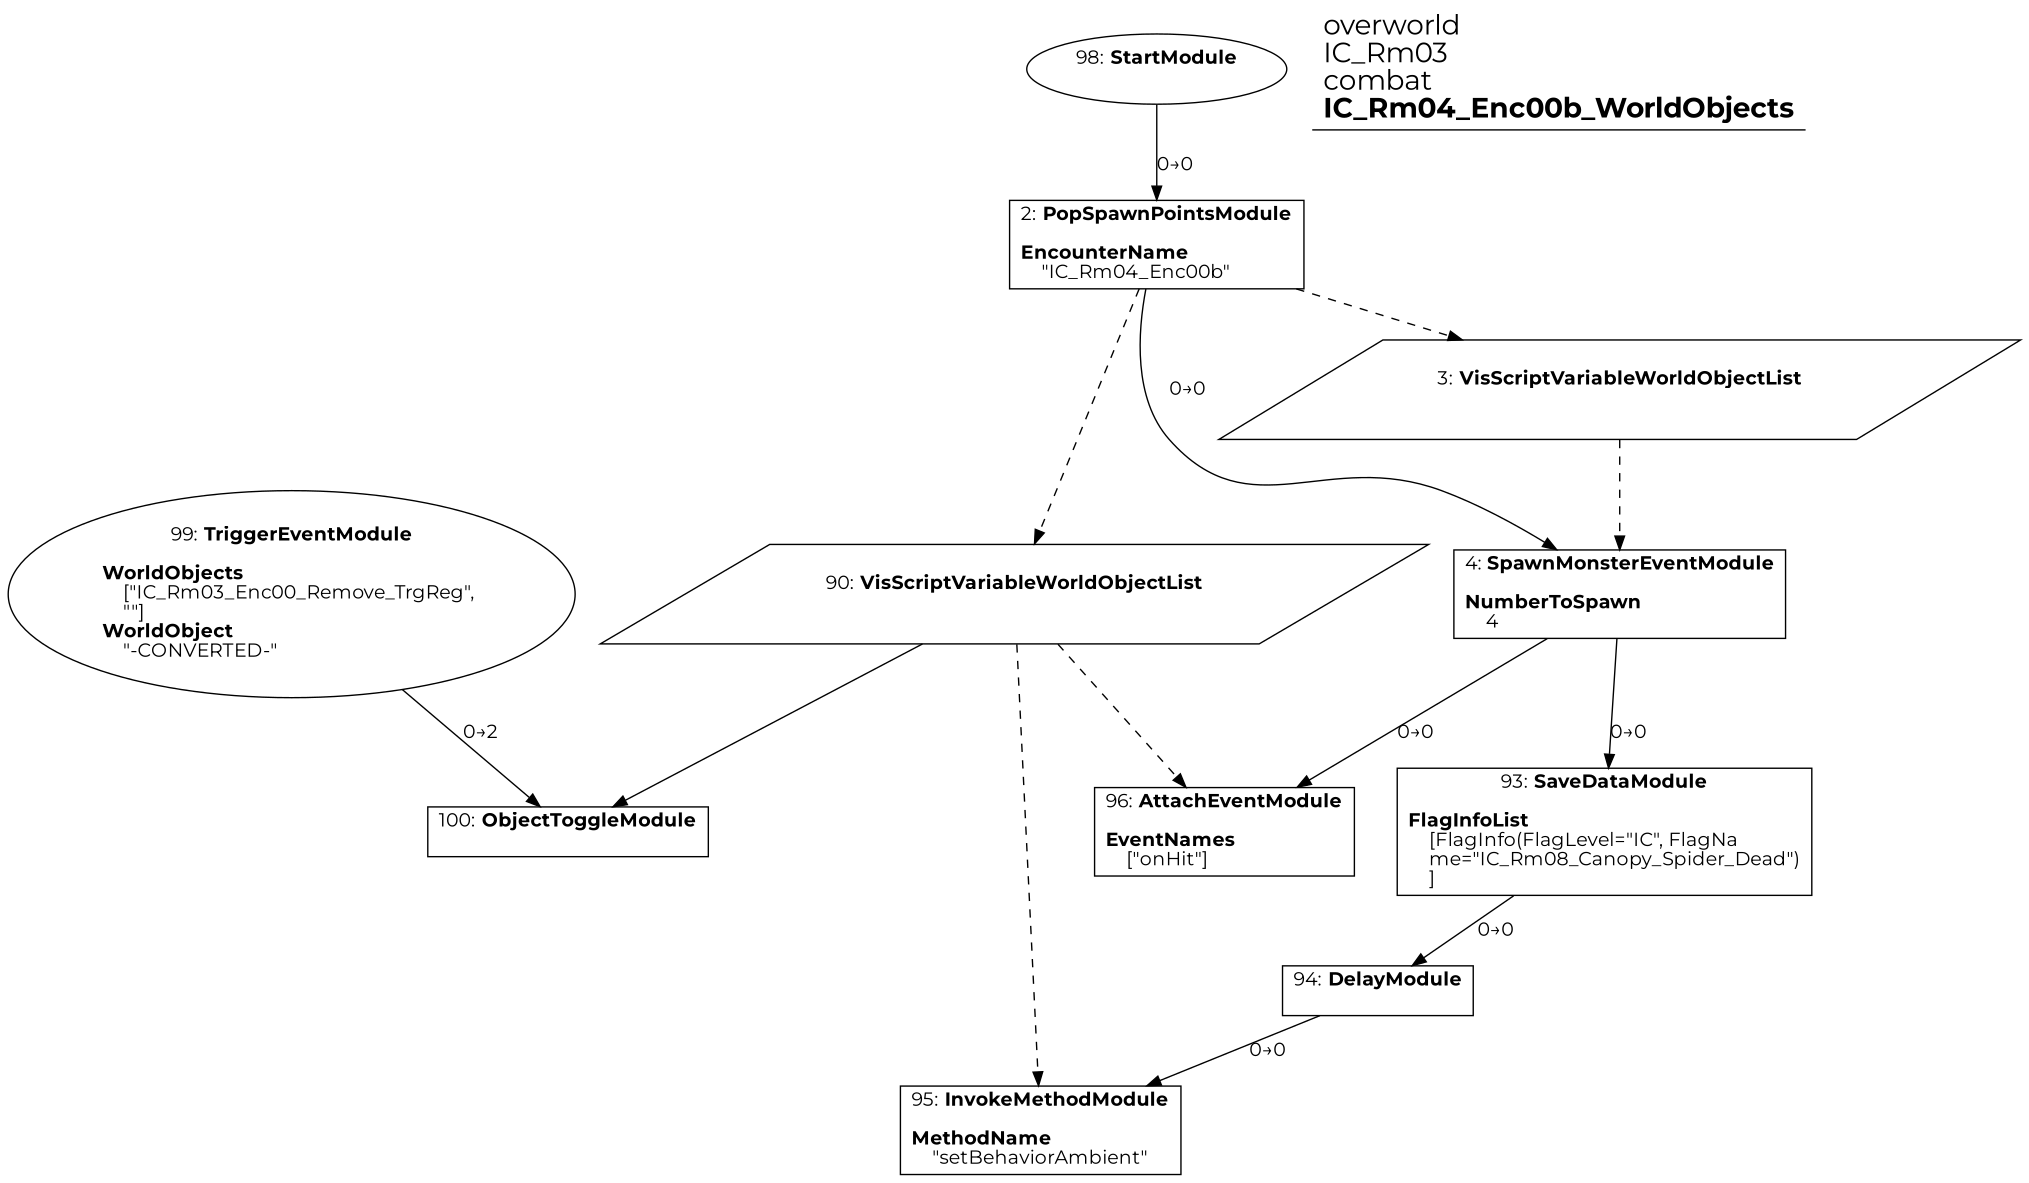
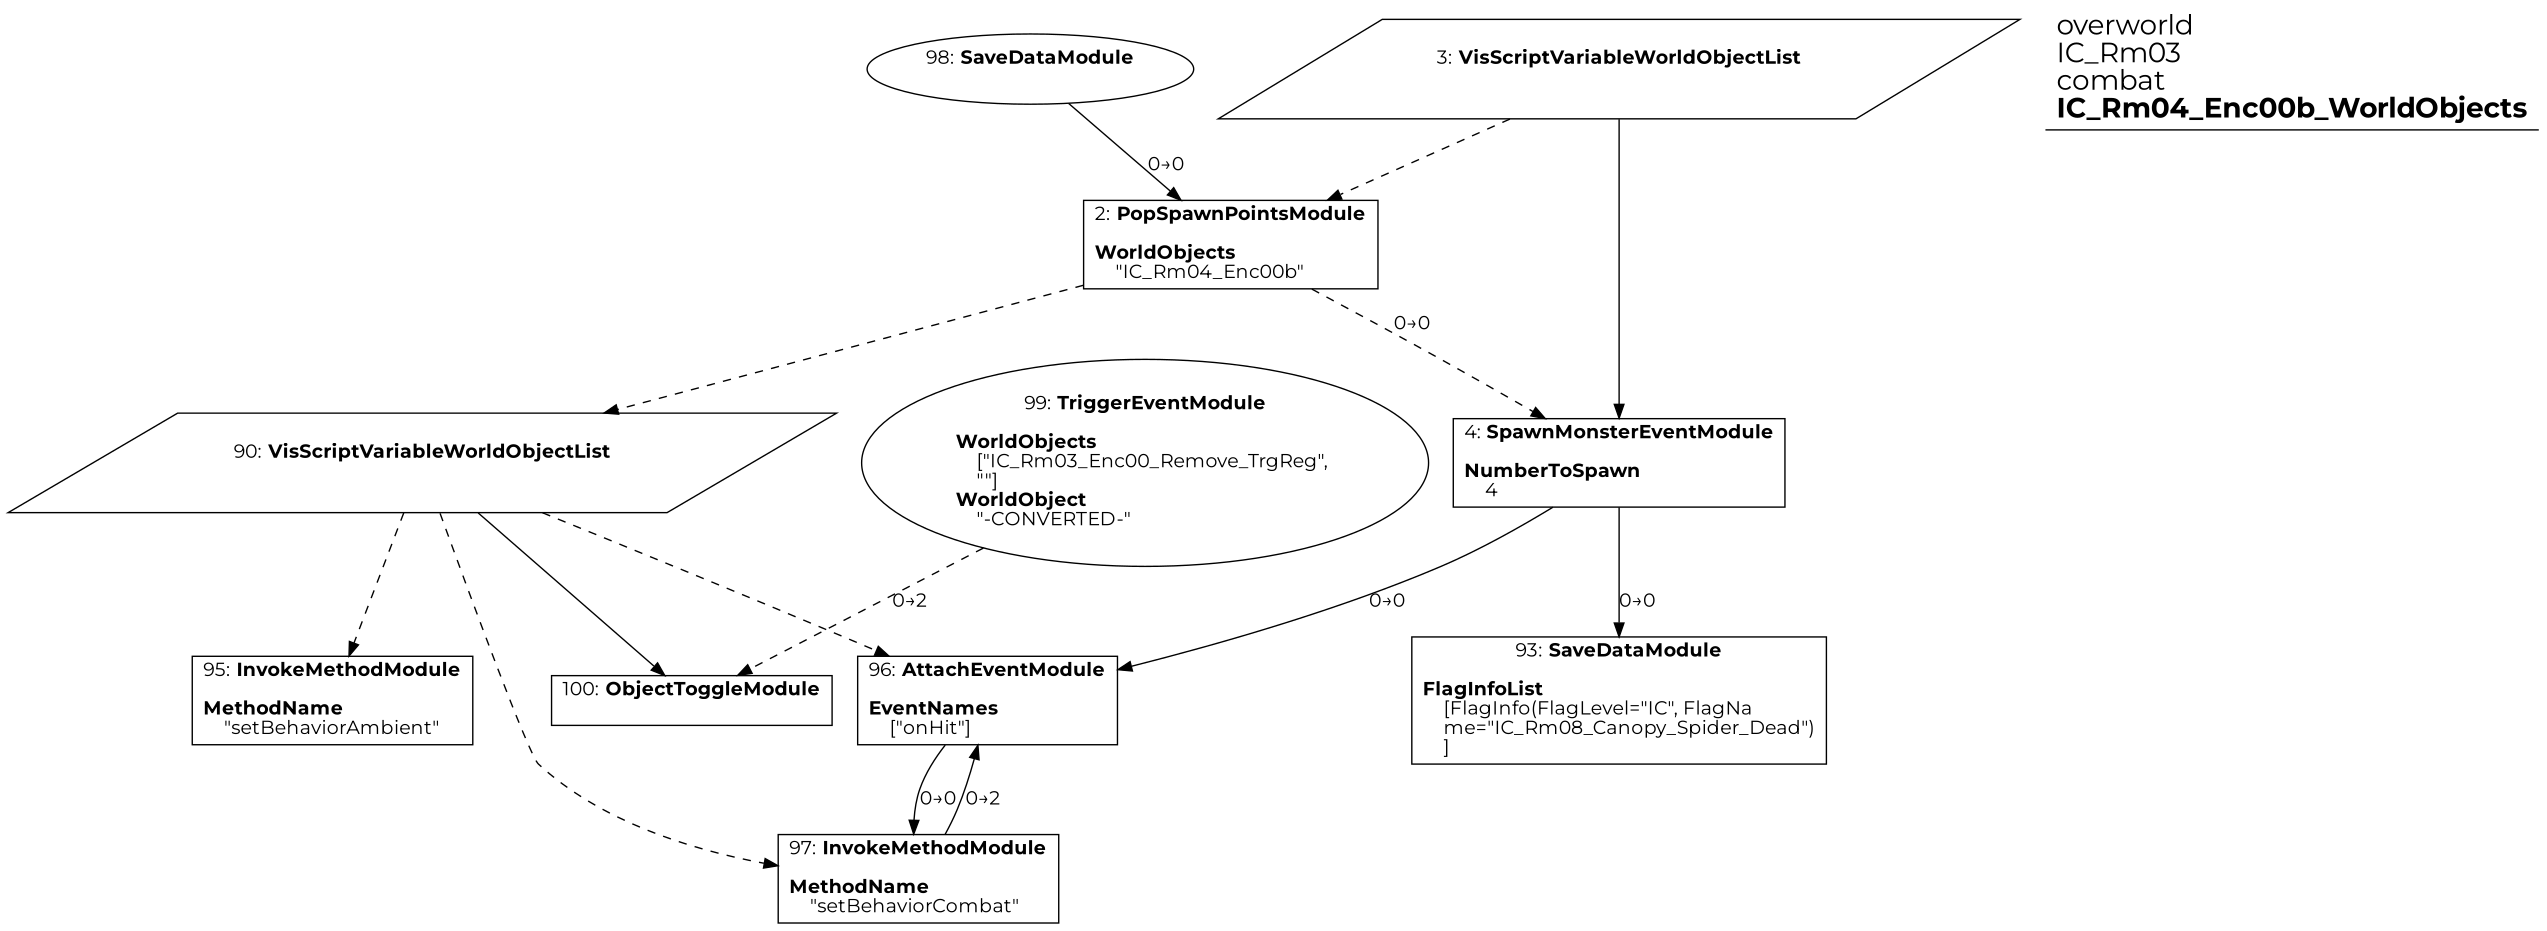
node "98:": text "StartModule" -> "SaveDataModule"
node "2:": text "EncounterName" -> "WorldObjects"
edge "2:" -> "3:": reversed
edge "2:" -> "4:": style solid -> dashed
edge "3:" -> "4:": style dashed -> solid
edge "99:" -> "100:": style solid -> dashed
node "97:": added
node "94:": removed
